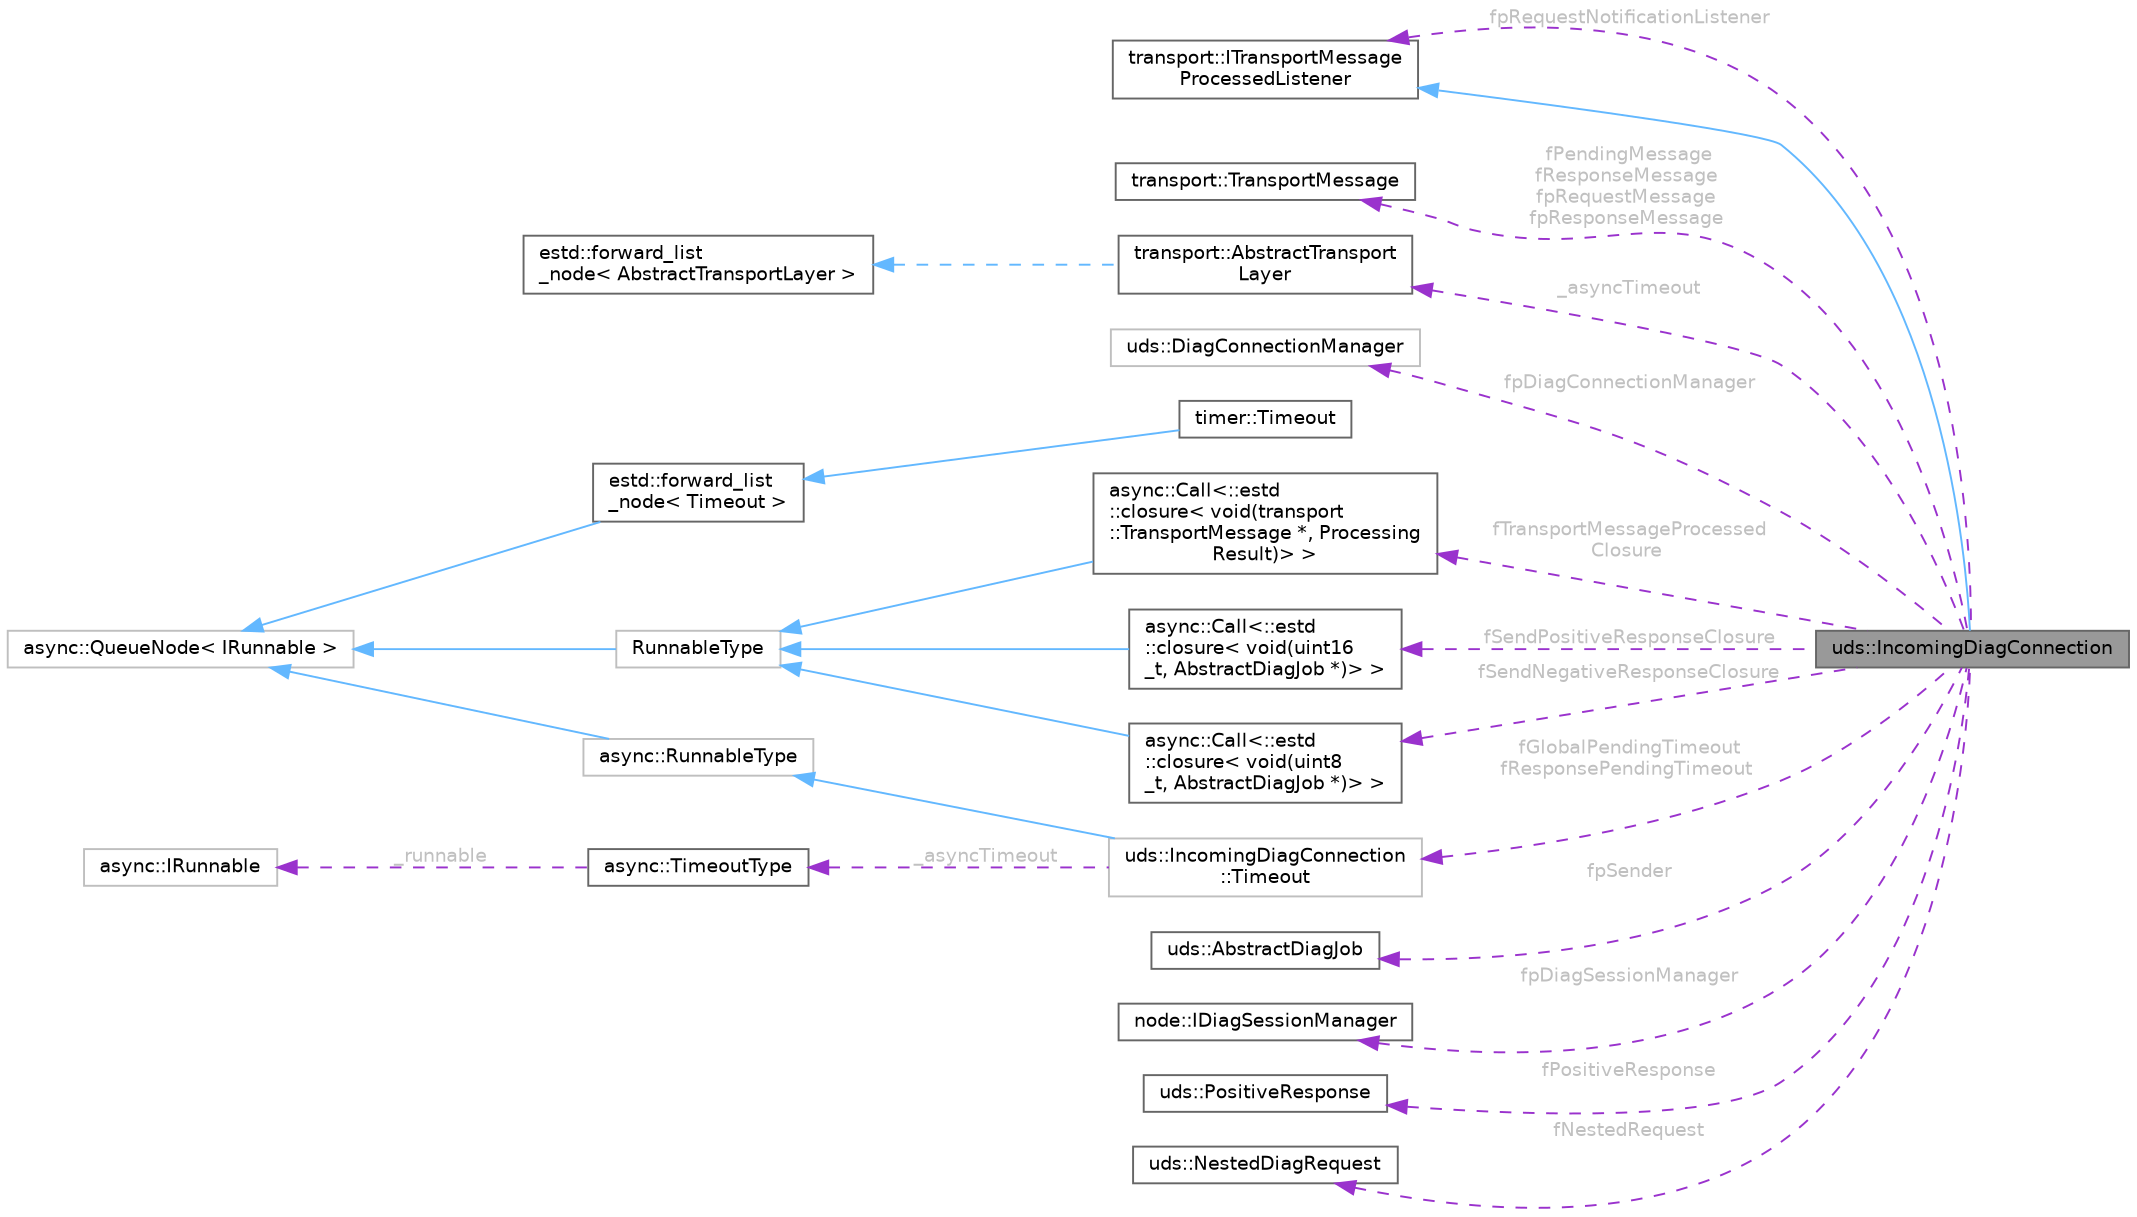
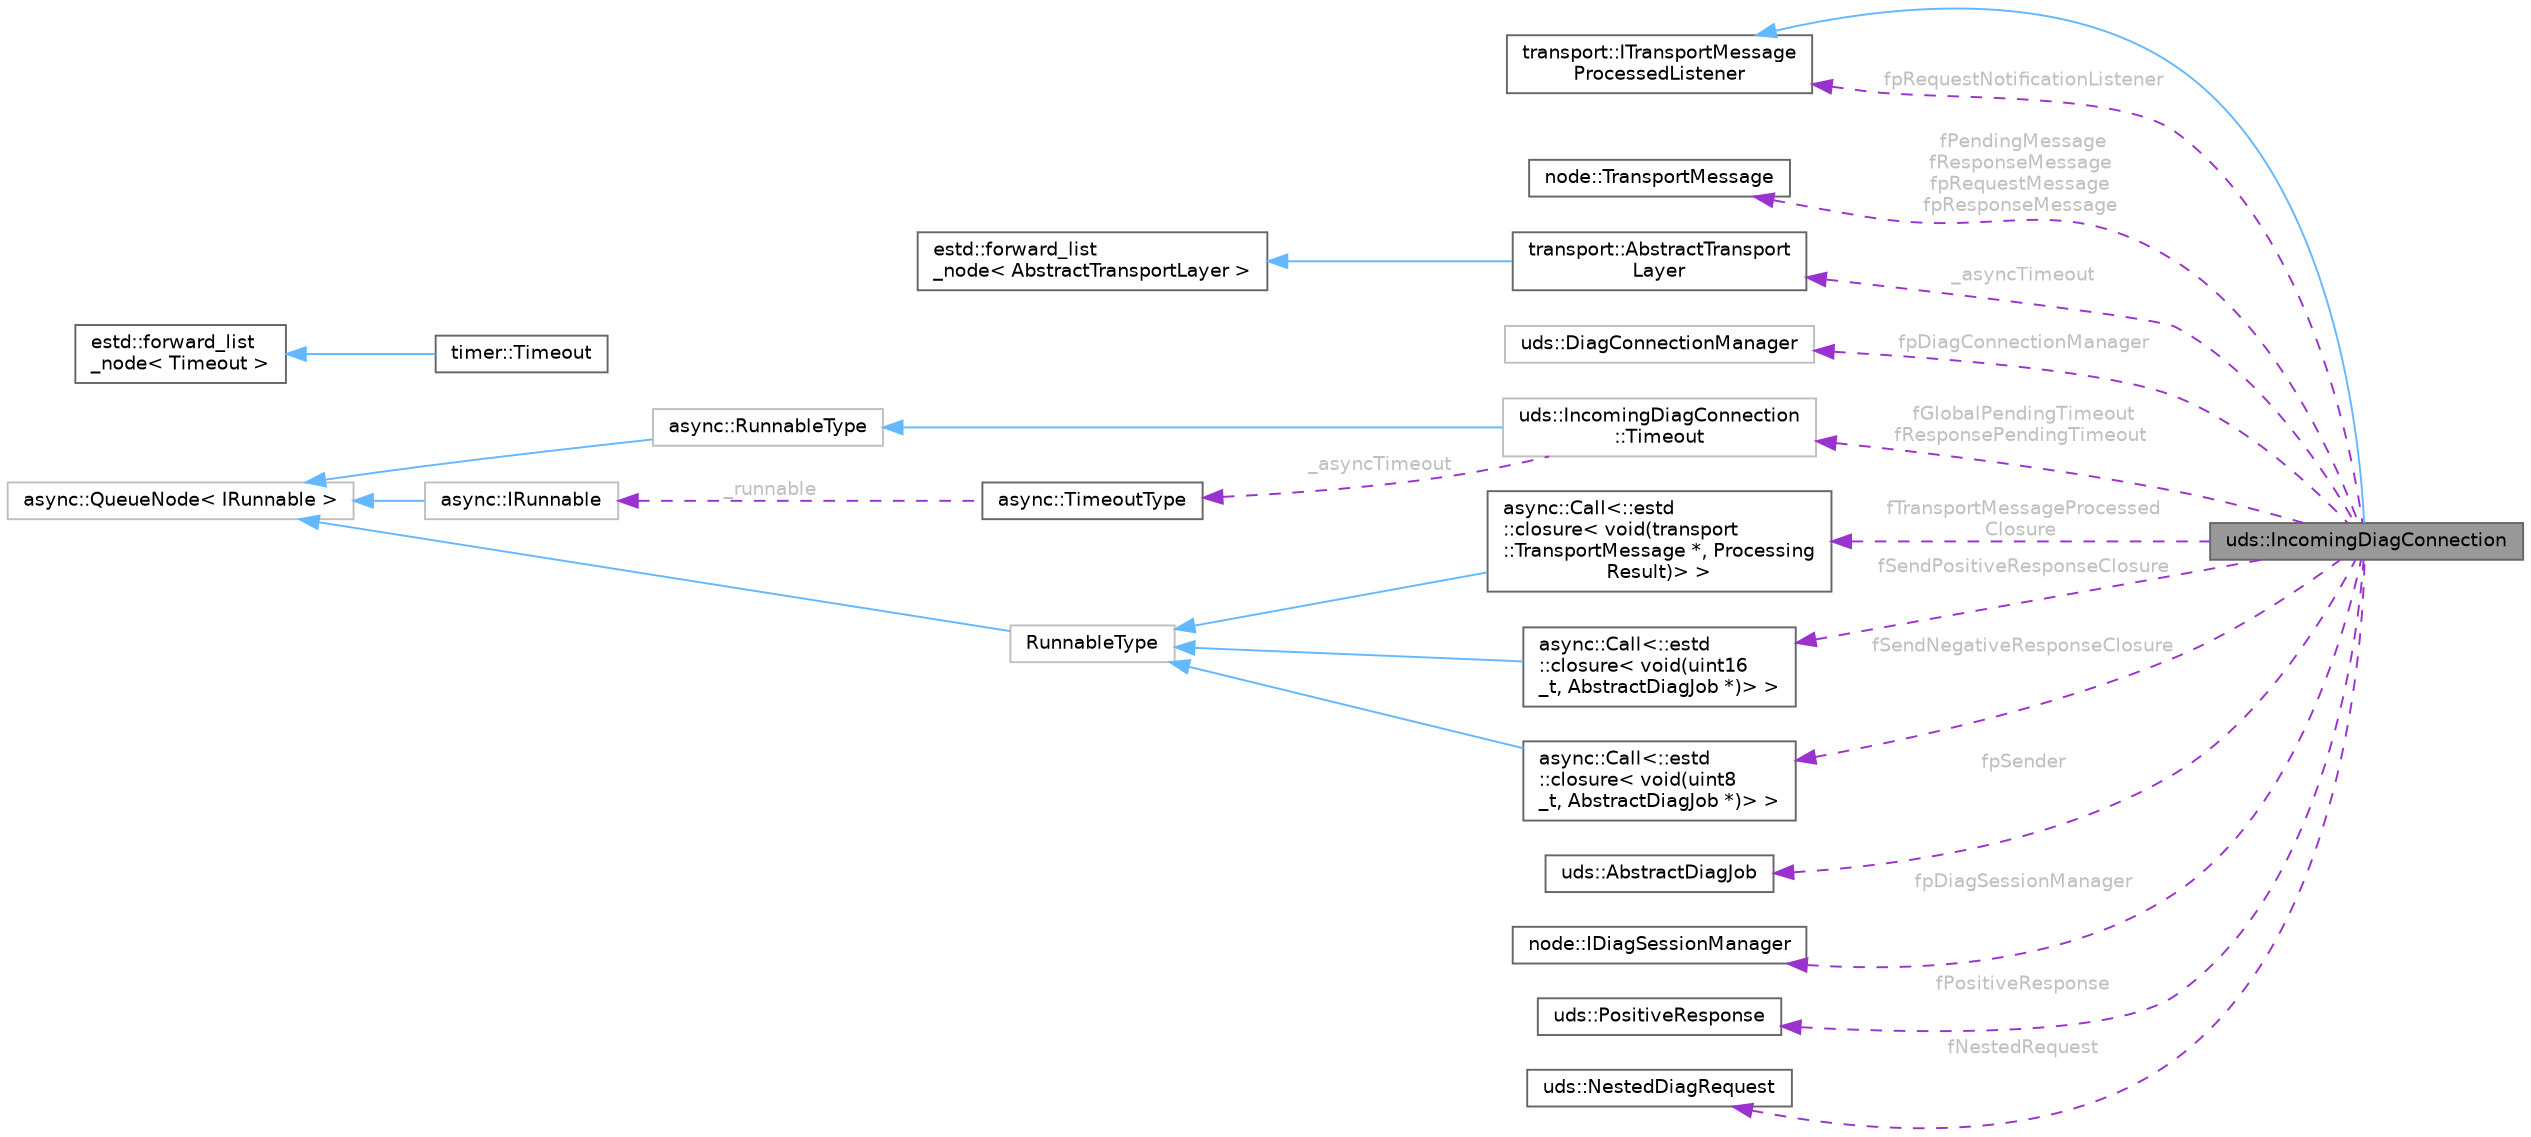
node "transport::TransportMessage": label "transport::TransportMessage" -> "node::TransportMessage"
edge "transport::AbstractTransport Layer" -> "estd::forward_list _node< AbstractTransportLayer >": style dashed -> solid
edge "estd::forward_list _node< Timeout >" -> "async::QueueNode< IRunnable >": now "async::IRunnable" -> "async::QueueNode< IRunnable >"
